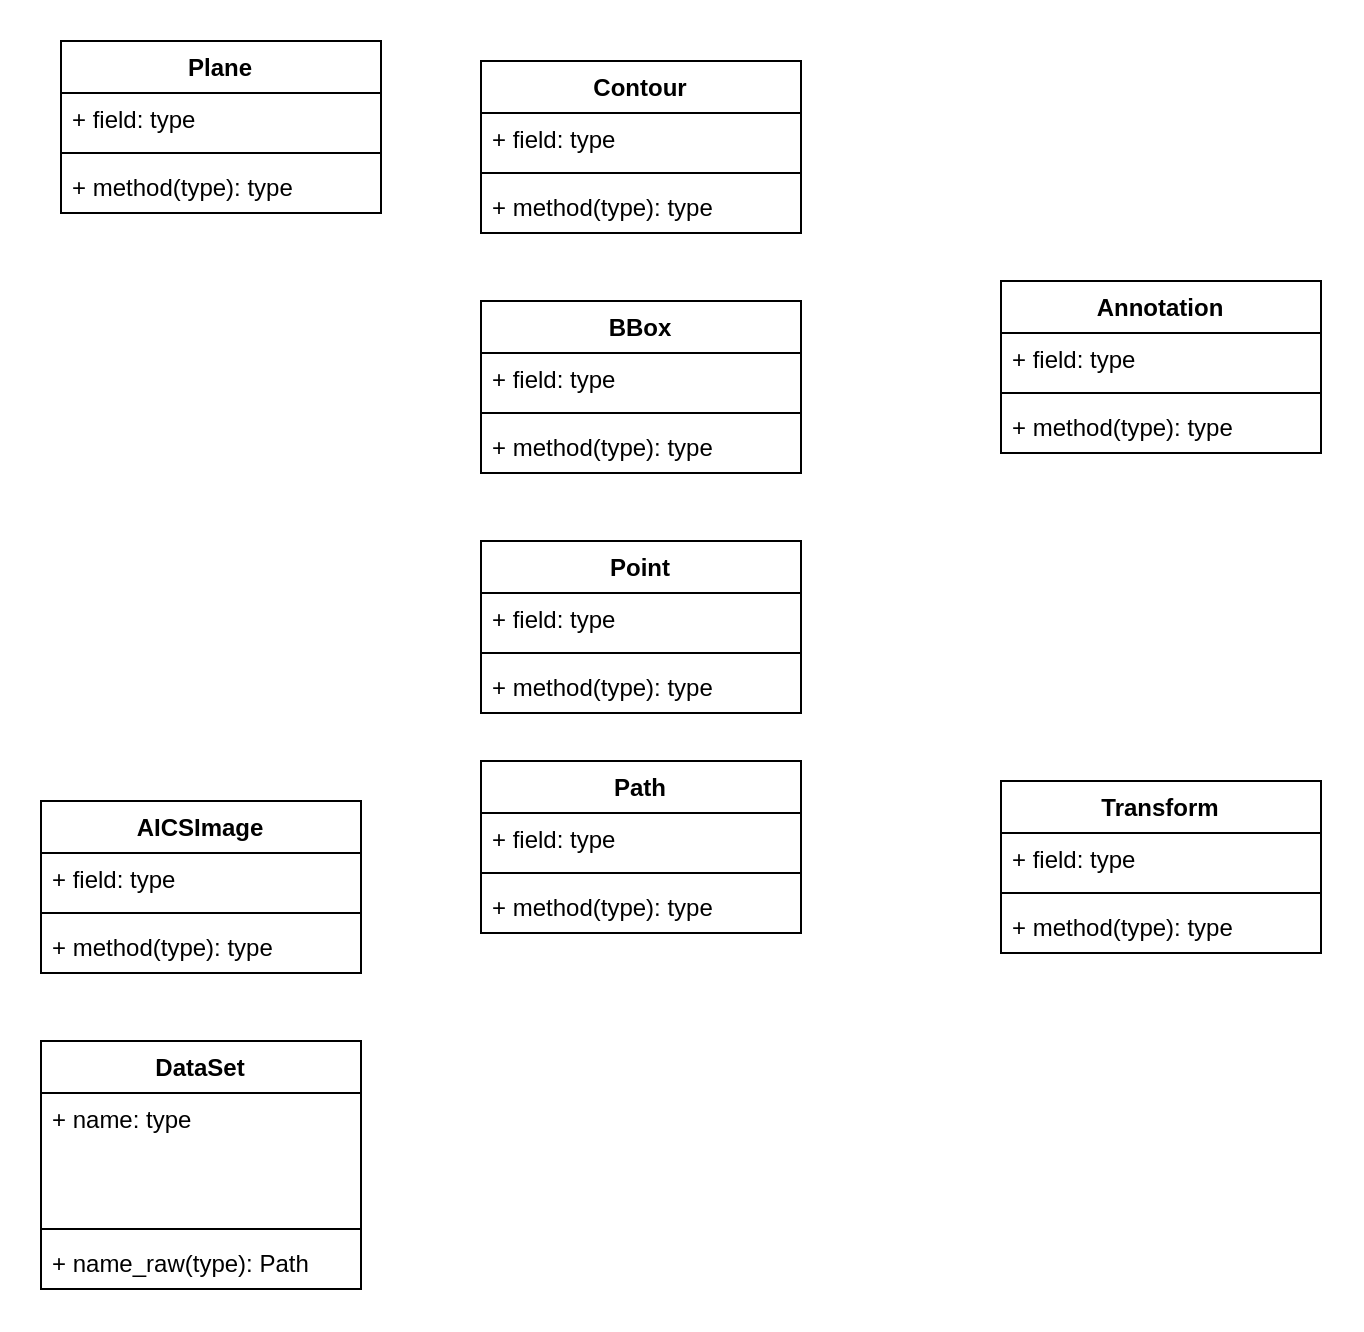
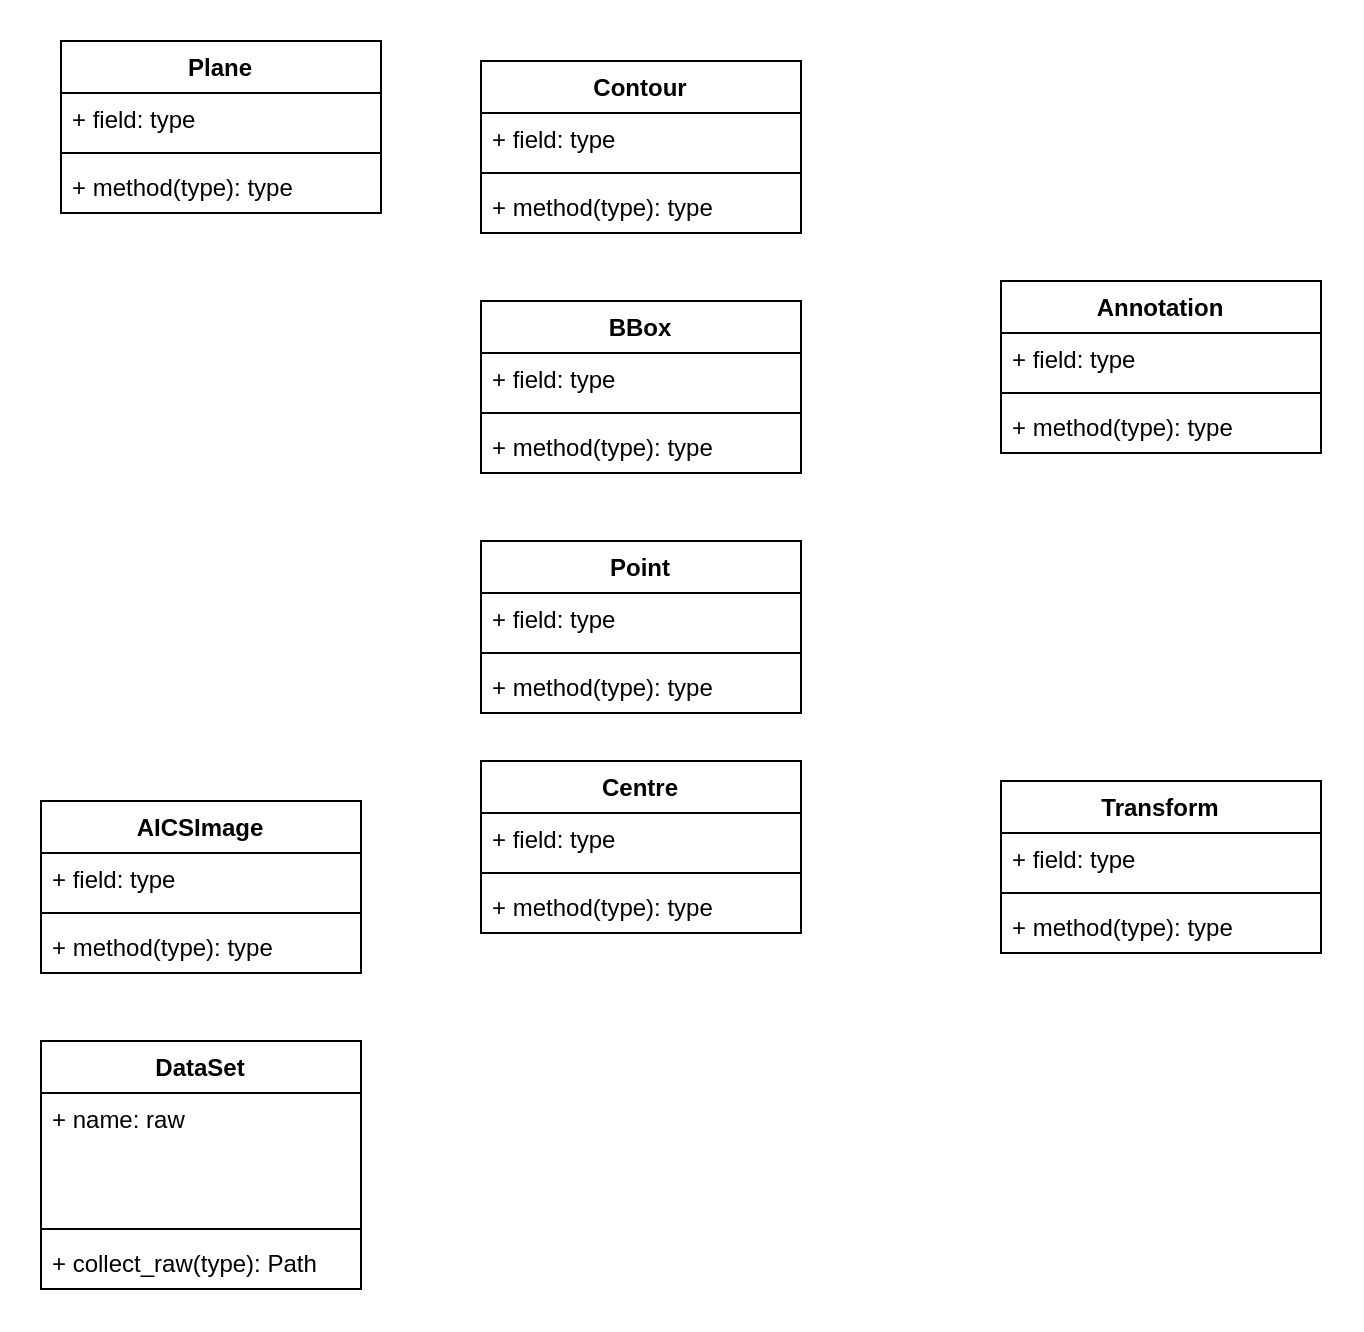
node "Path": label "Path" -> "Centre"
node "+ name: type": label "+ name: type" -> "+ name: raw"
node "+ name_raw(type): Path": label "+ name_raw(type): Path" -> "+ collect_raw(type): Path"
